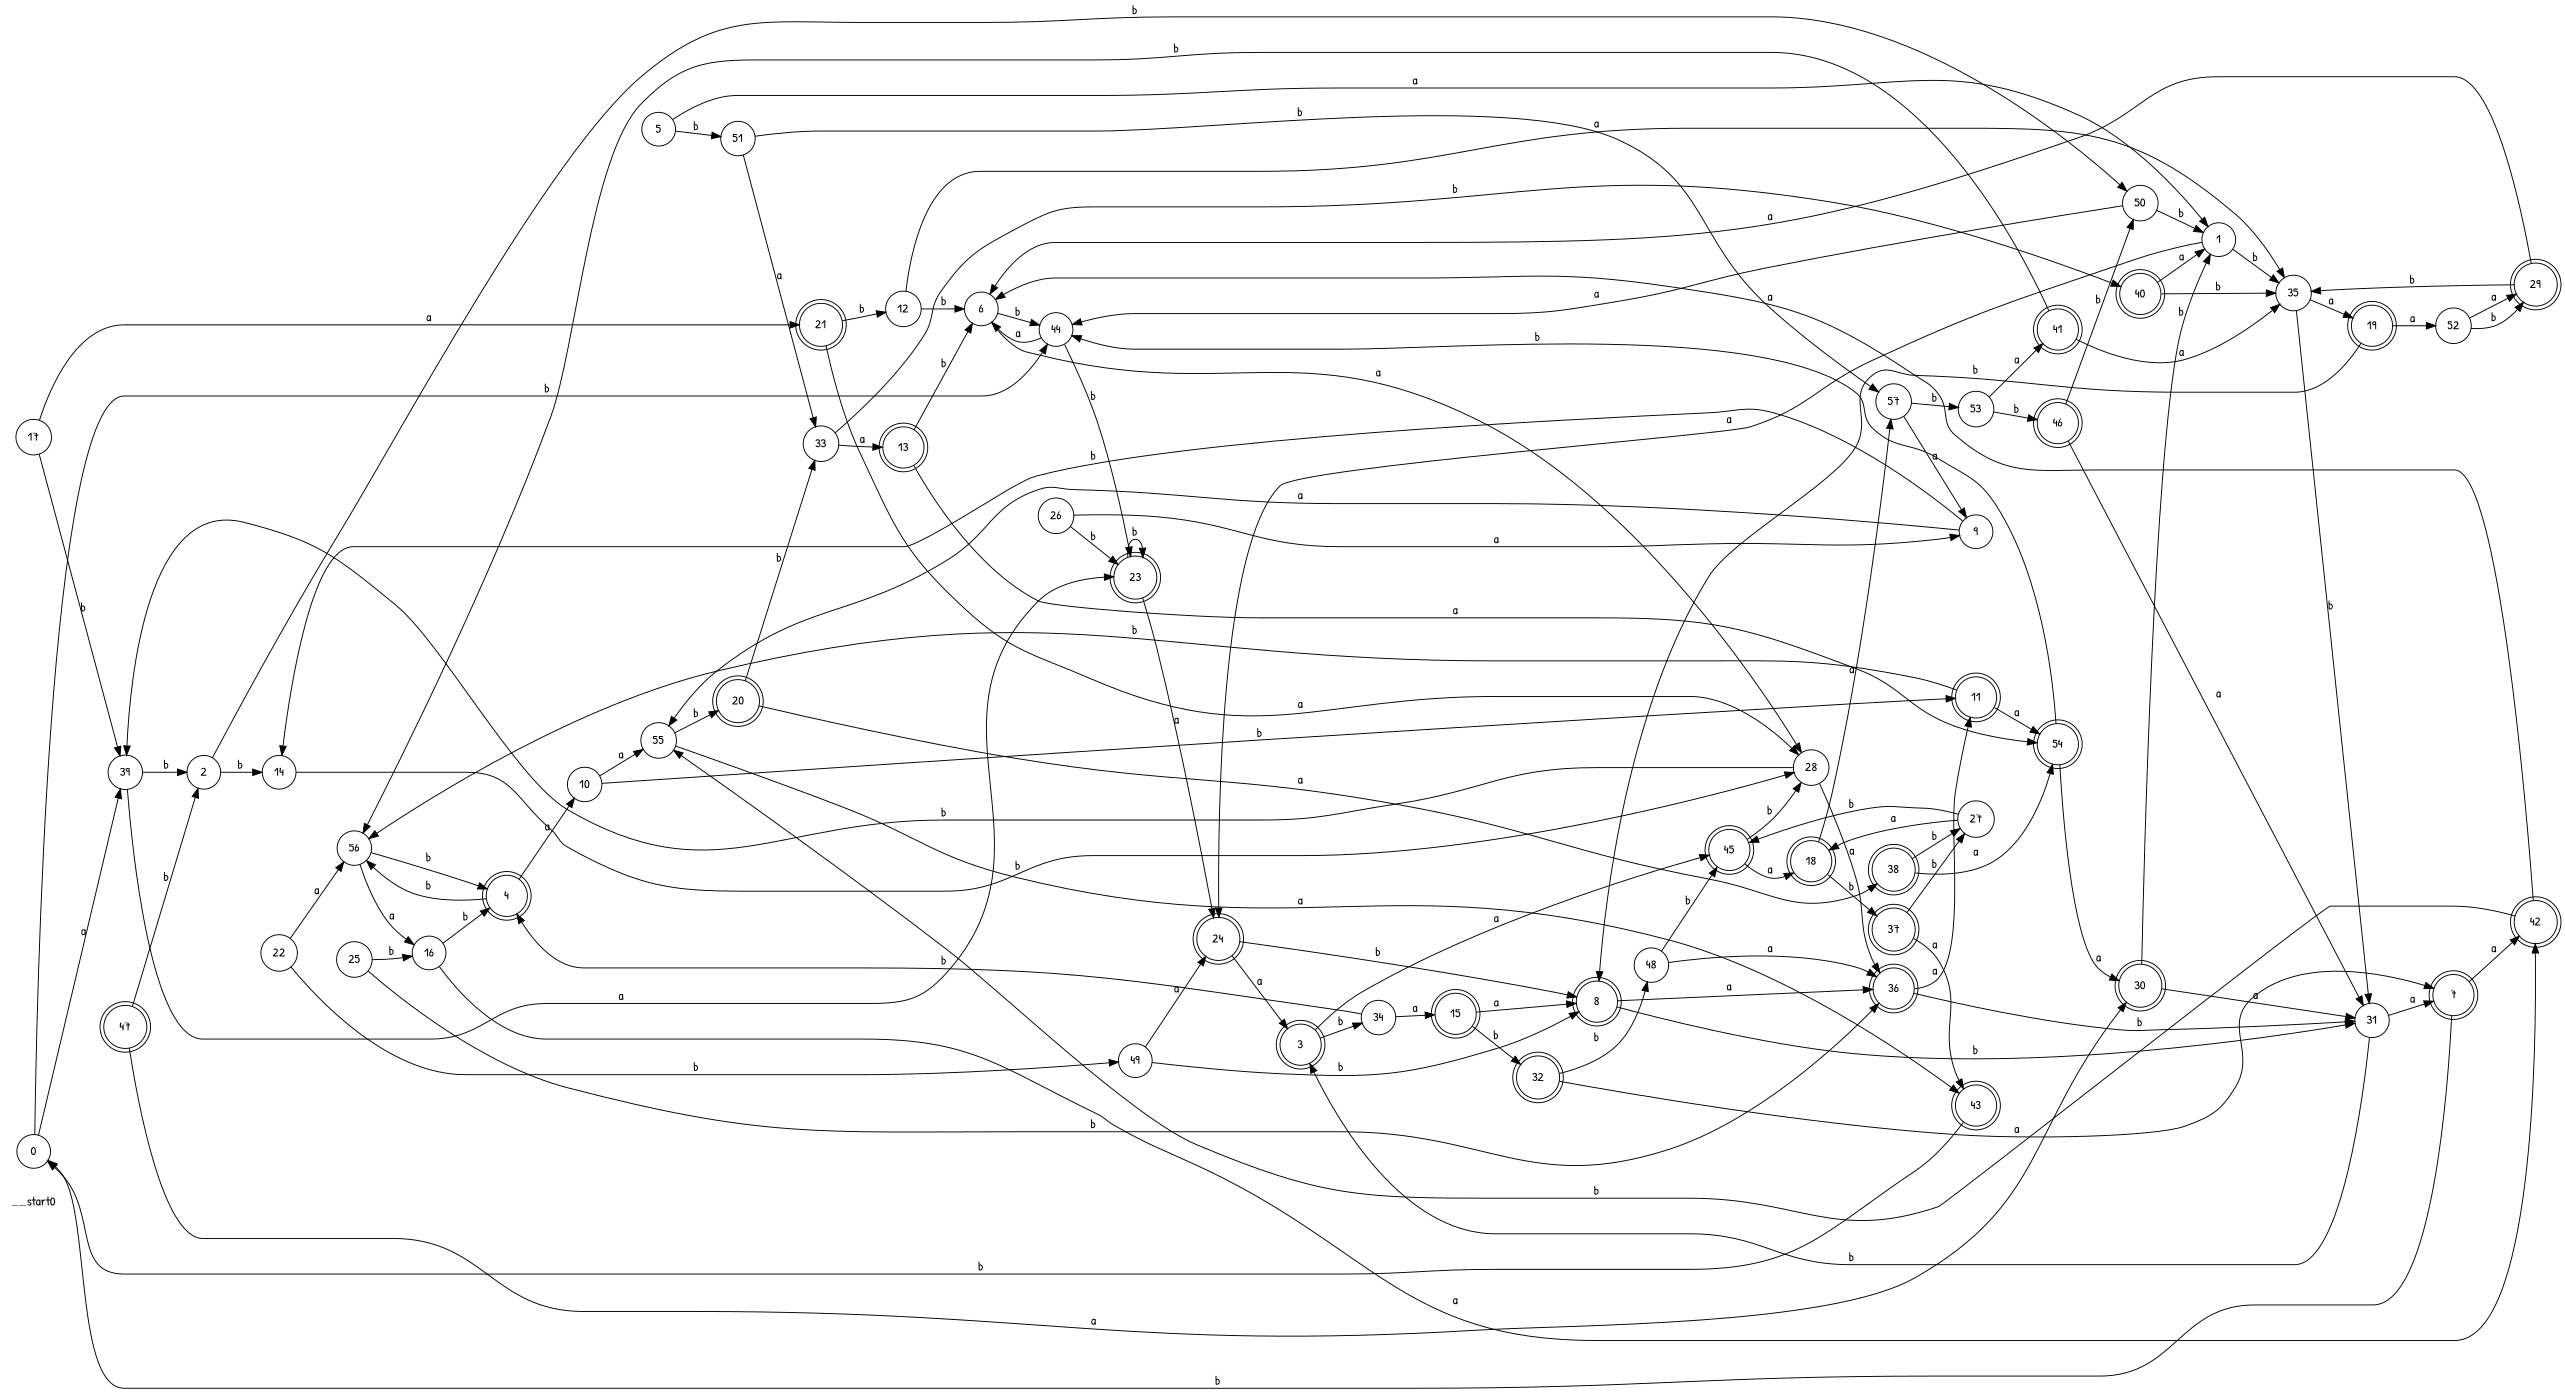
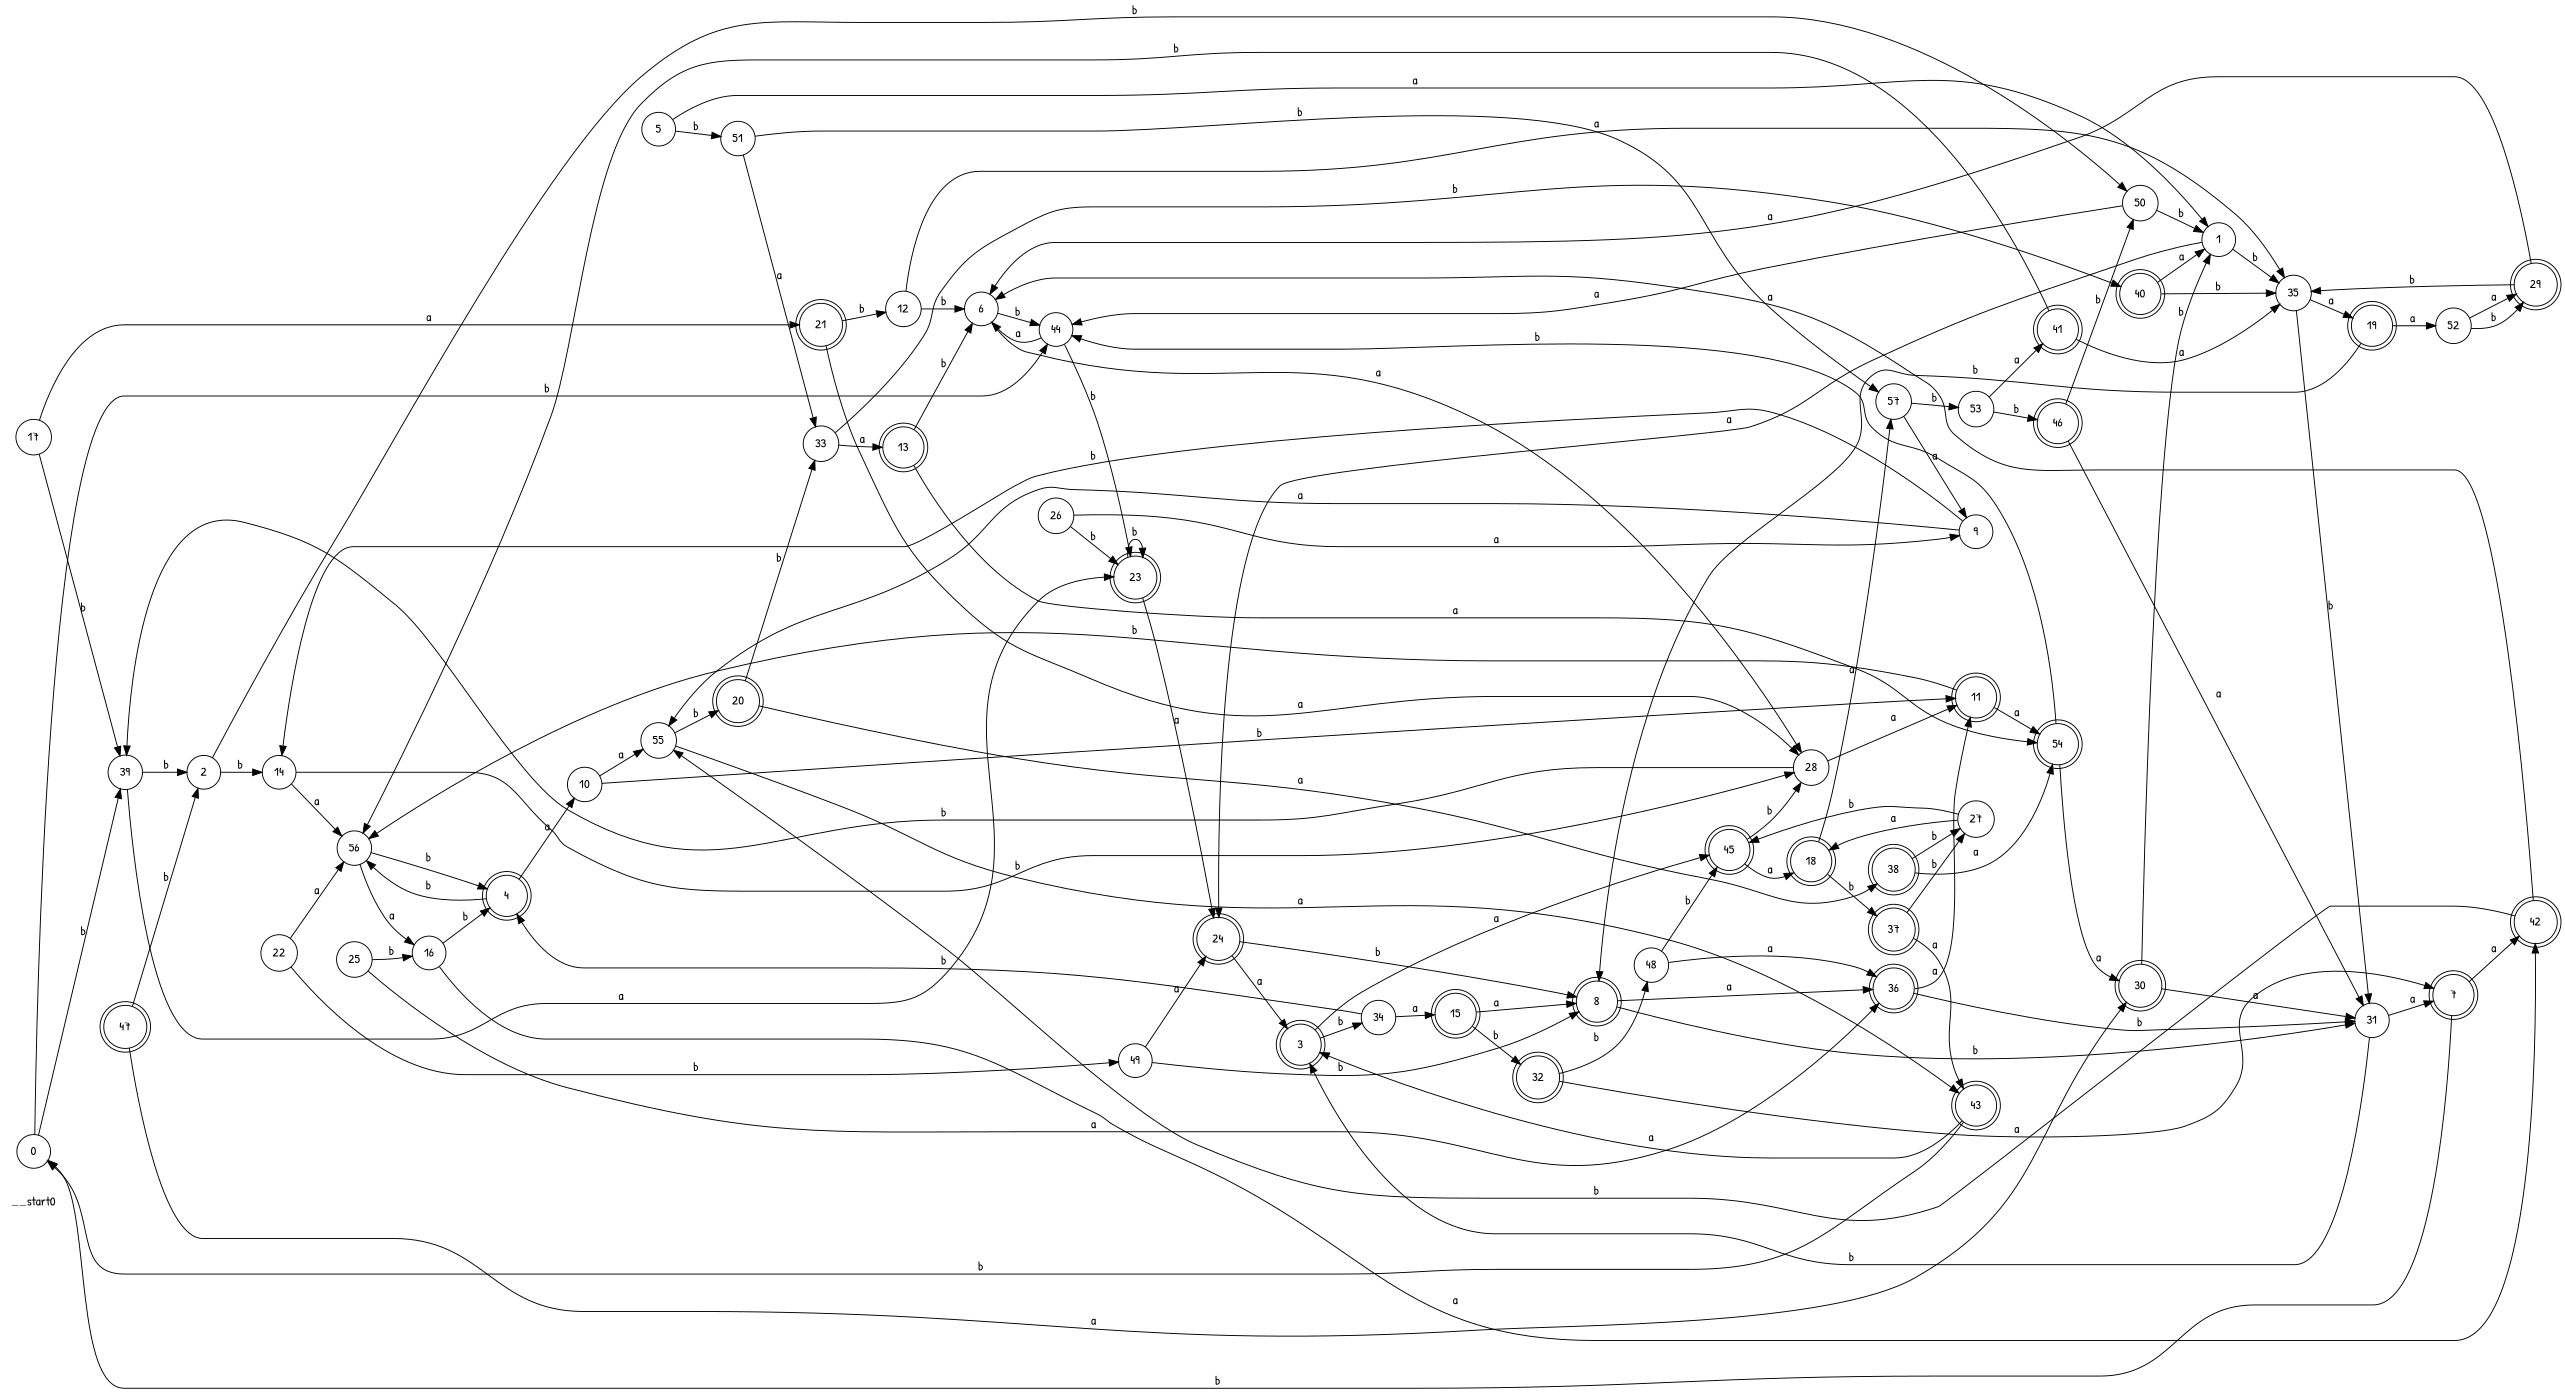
edge "14" -> "56": added, label "a"
edge "28" -> "36": now "28" -> "11"
edge "0" -> "39": label "a" -> "b"
edge "25" -> "36": label "b" -> "a"
edge "43" -> "3": added, label "a"
